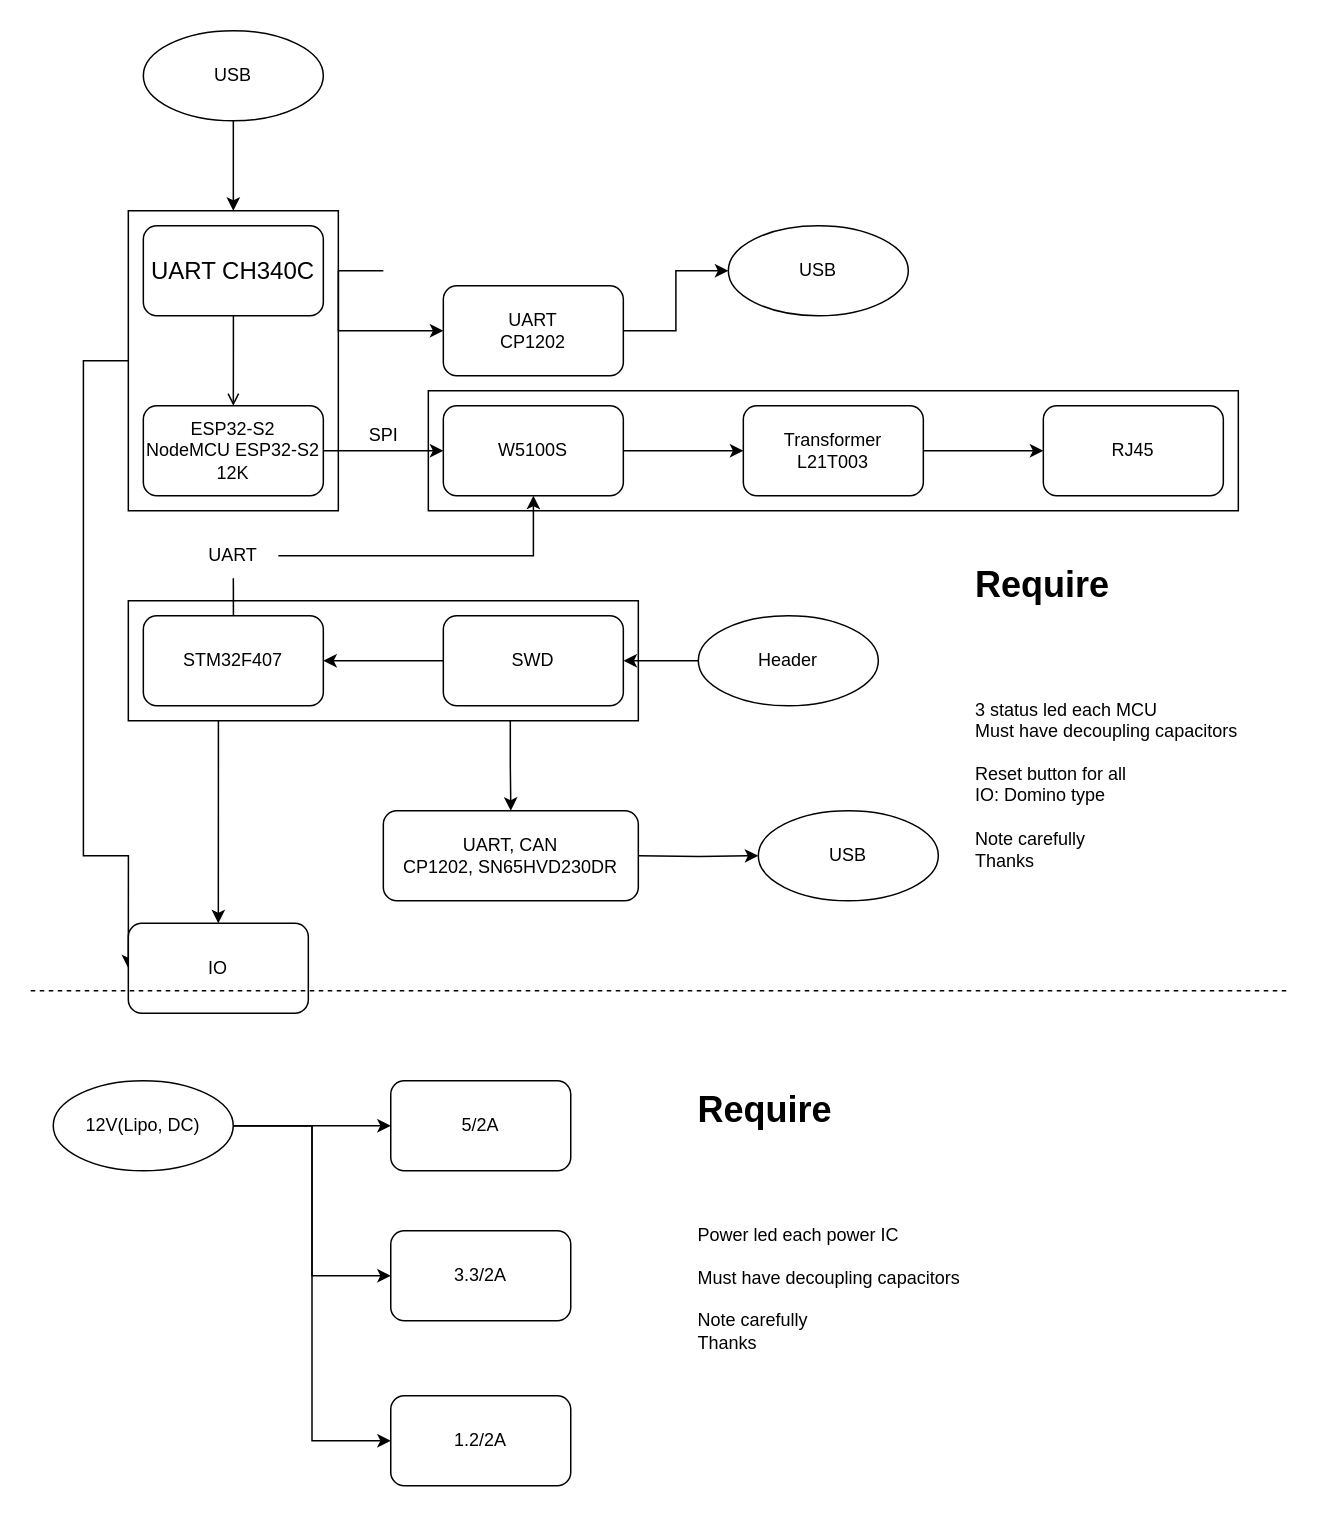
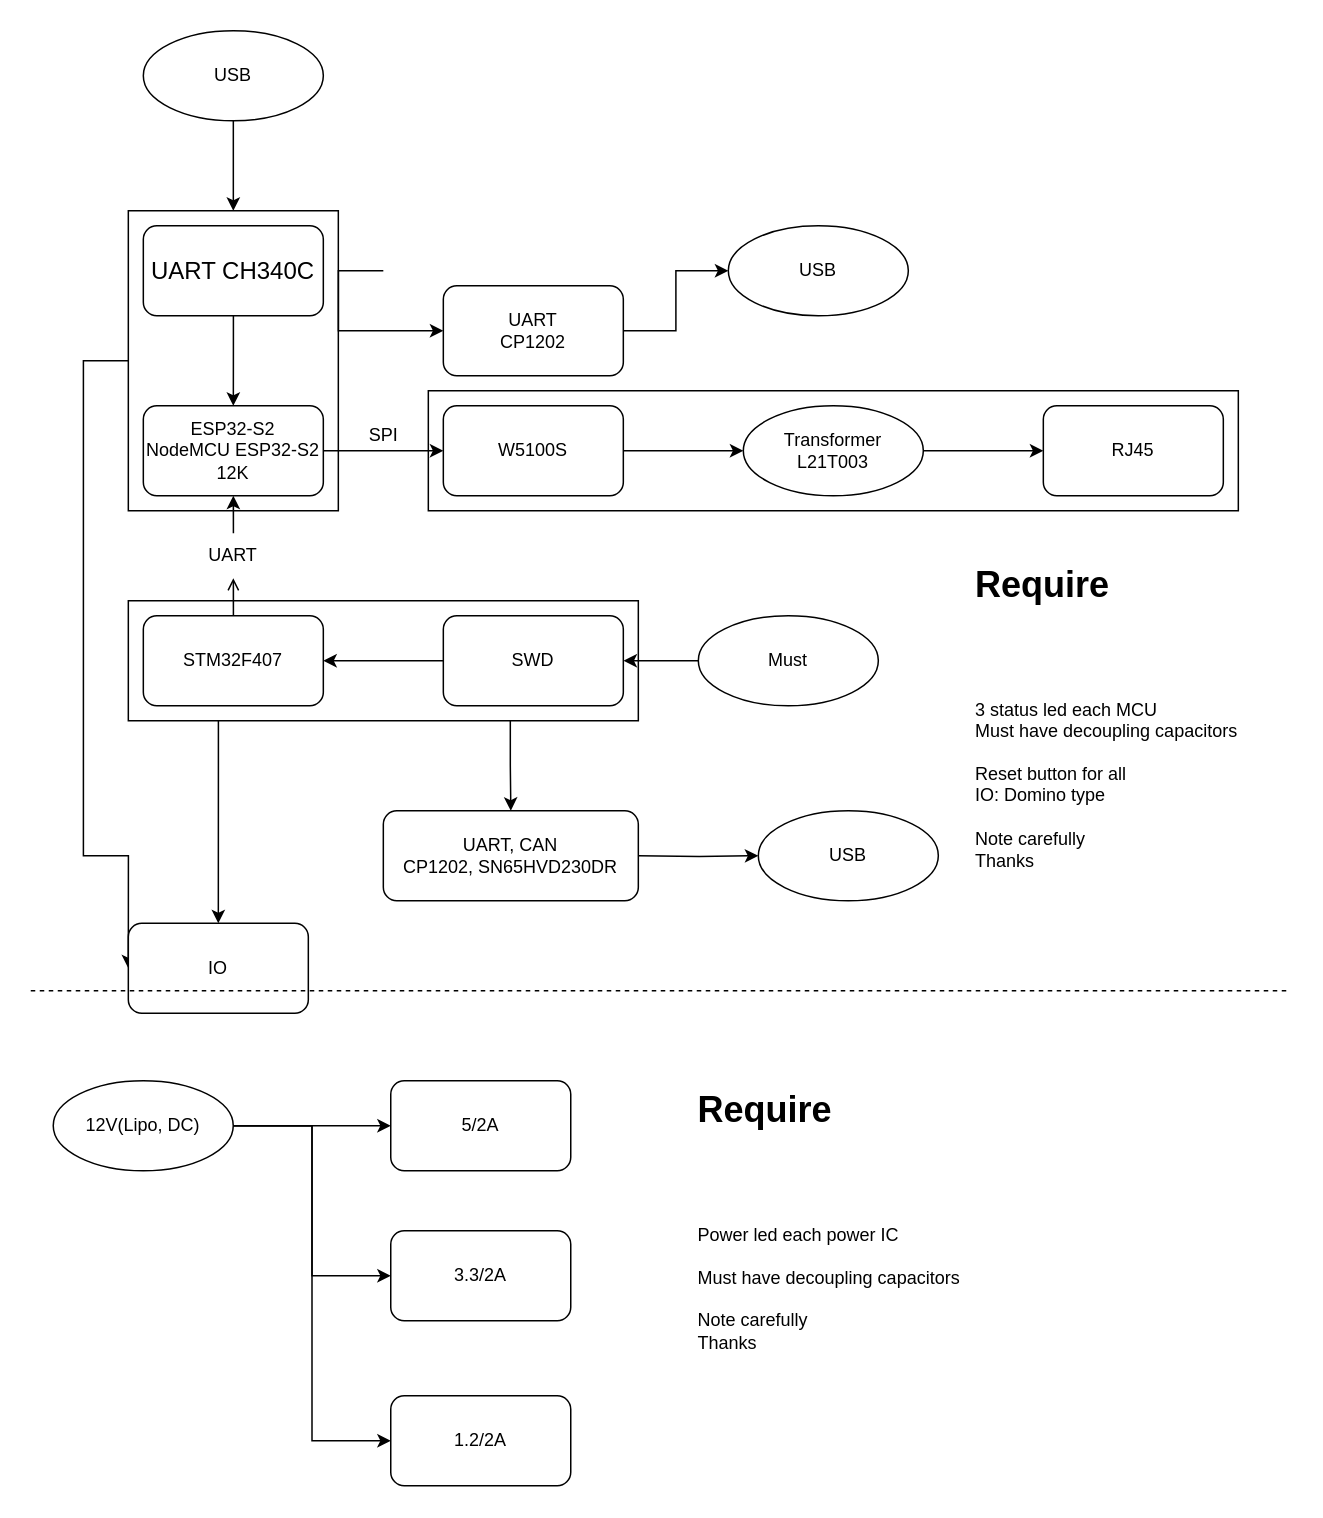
edge "UART CH340C" -> "ESP32-S2 NodeMCU ESP32-S2 12K": arrowhead open -> classic
node "Transformer L21T003": shape rounded rectangle -> ellipse
edge "UART" -> "W5100S": now "UART" -> "ESP32-S2 NodeMCU ESP32-S2 12K"
edge "UART" -- "STM32F407": arrowhead none -> open
node "Header": label "Header" -> "Must"
